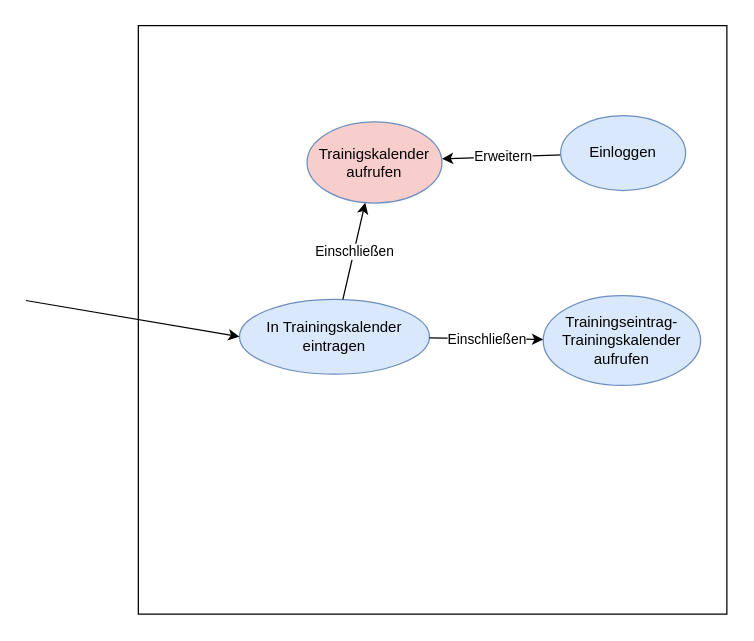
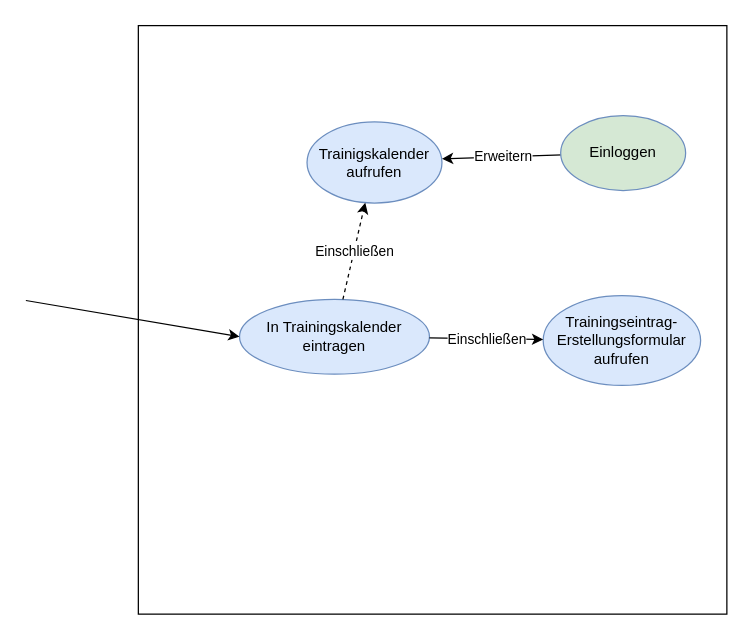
node "Einloggen": fillcolor #dae8fc -> #d5e8d4
node "Trainigskalender aufrufen": fillcolor #f8cecc -> #dae8fc
edge "In Trainingskalender eintragen" -> "Trainigskalender aufrufen": style solid -> dashed
node "Trainingseintrag- Trainingskalender aufrufen": label "Trainingseintrag- Trainingskalender aufrufen" -> "Trainingseintrag- Erstellungsformular aufrufen"
